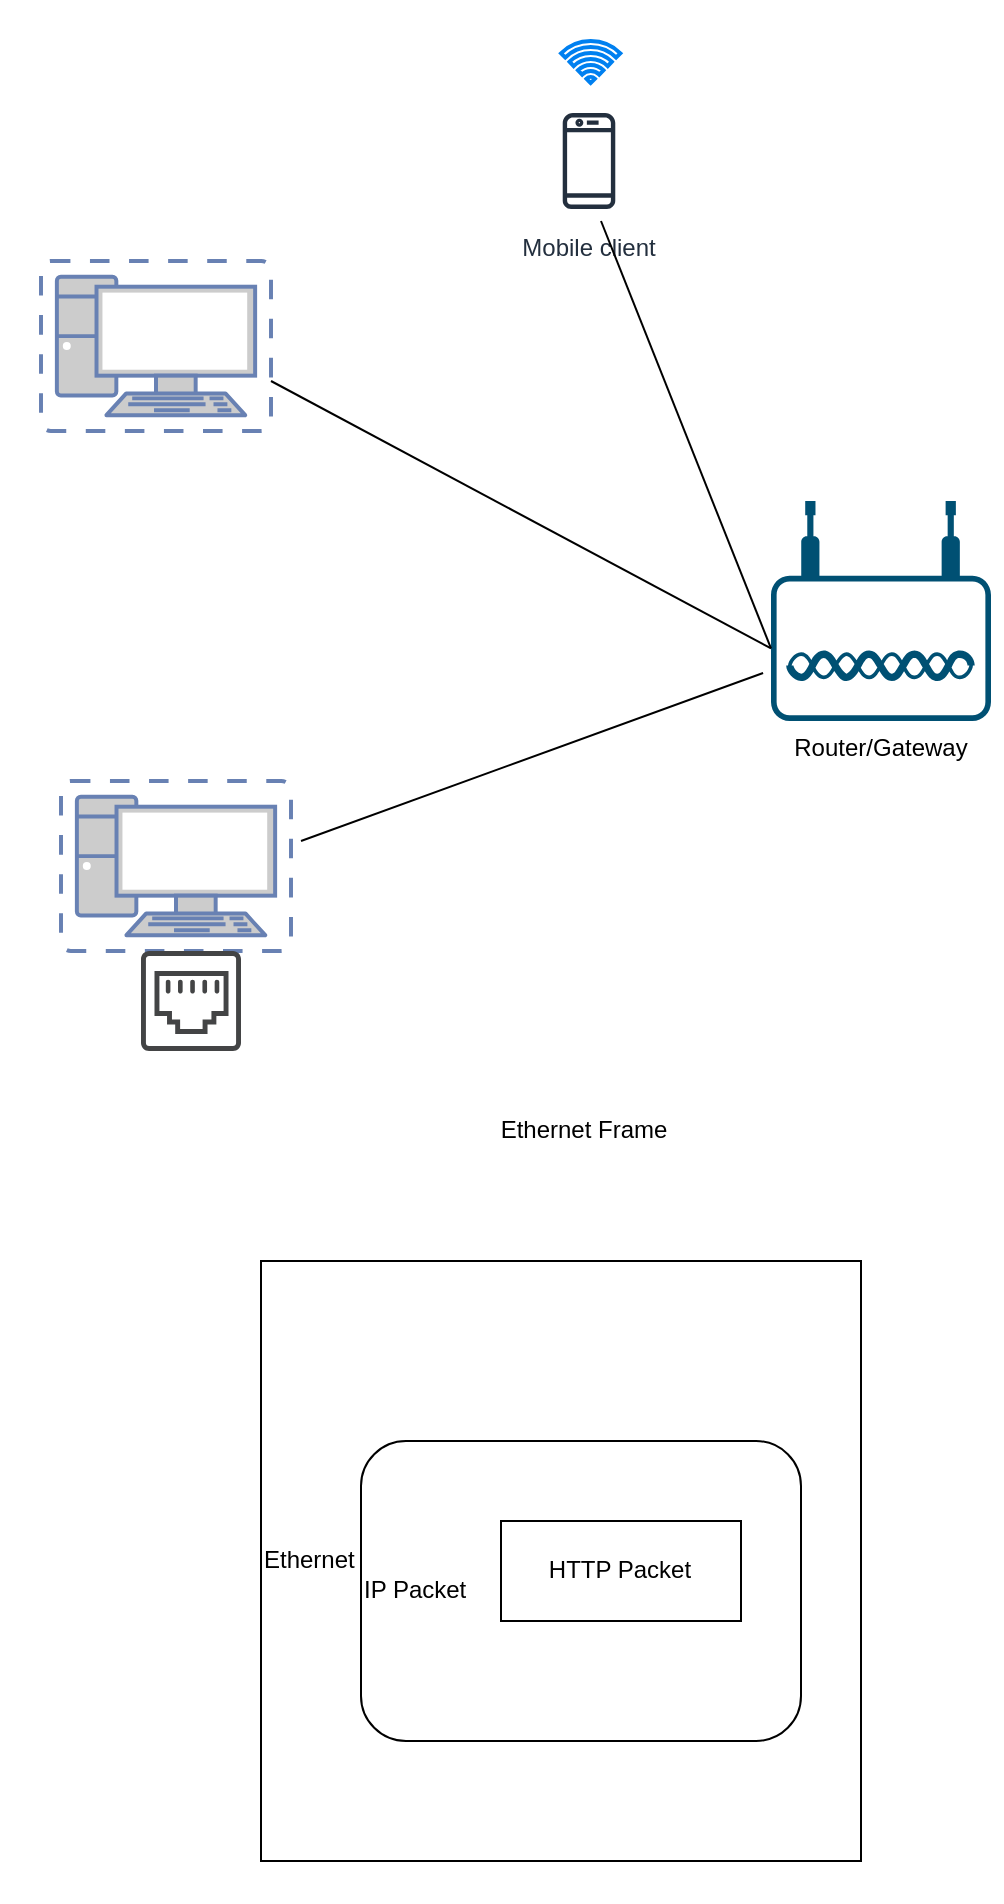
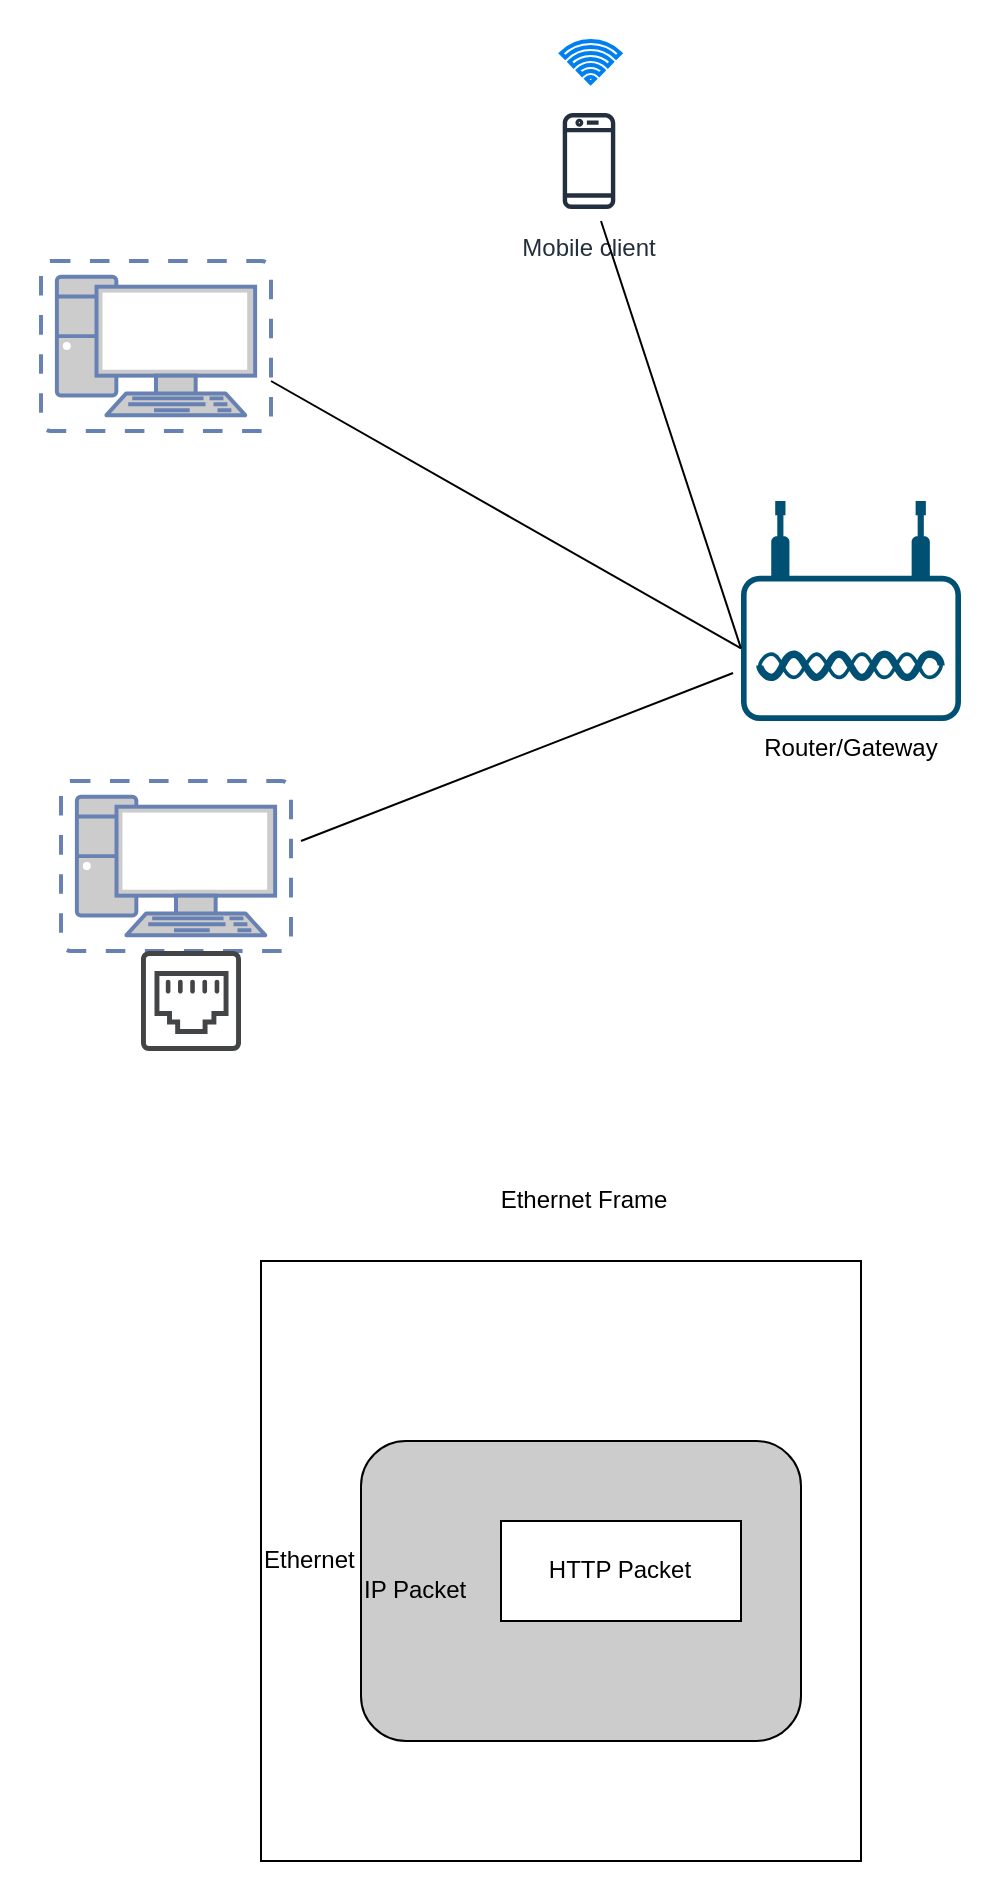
node "Router/Gateway": moved (881, 611) -> (851, 611)
node "Ethernet Frame": moved (585, 1131) -> (585, 1201)
node "IP Packet": fillcolor #ffffff -> #cccccc
